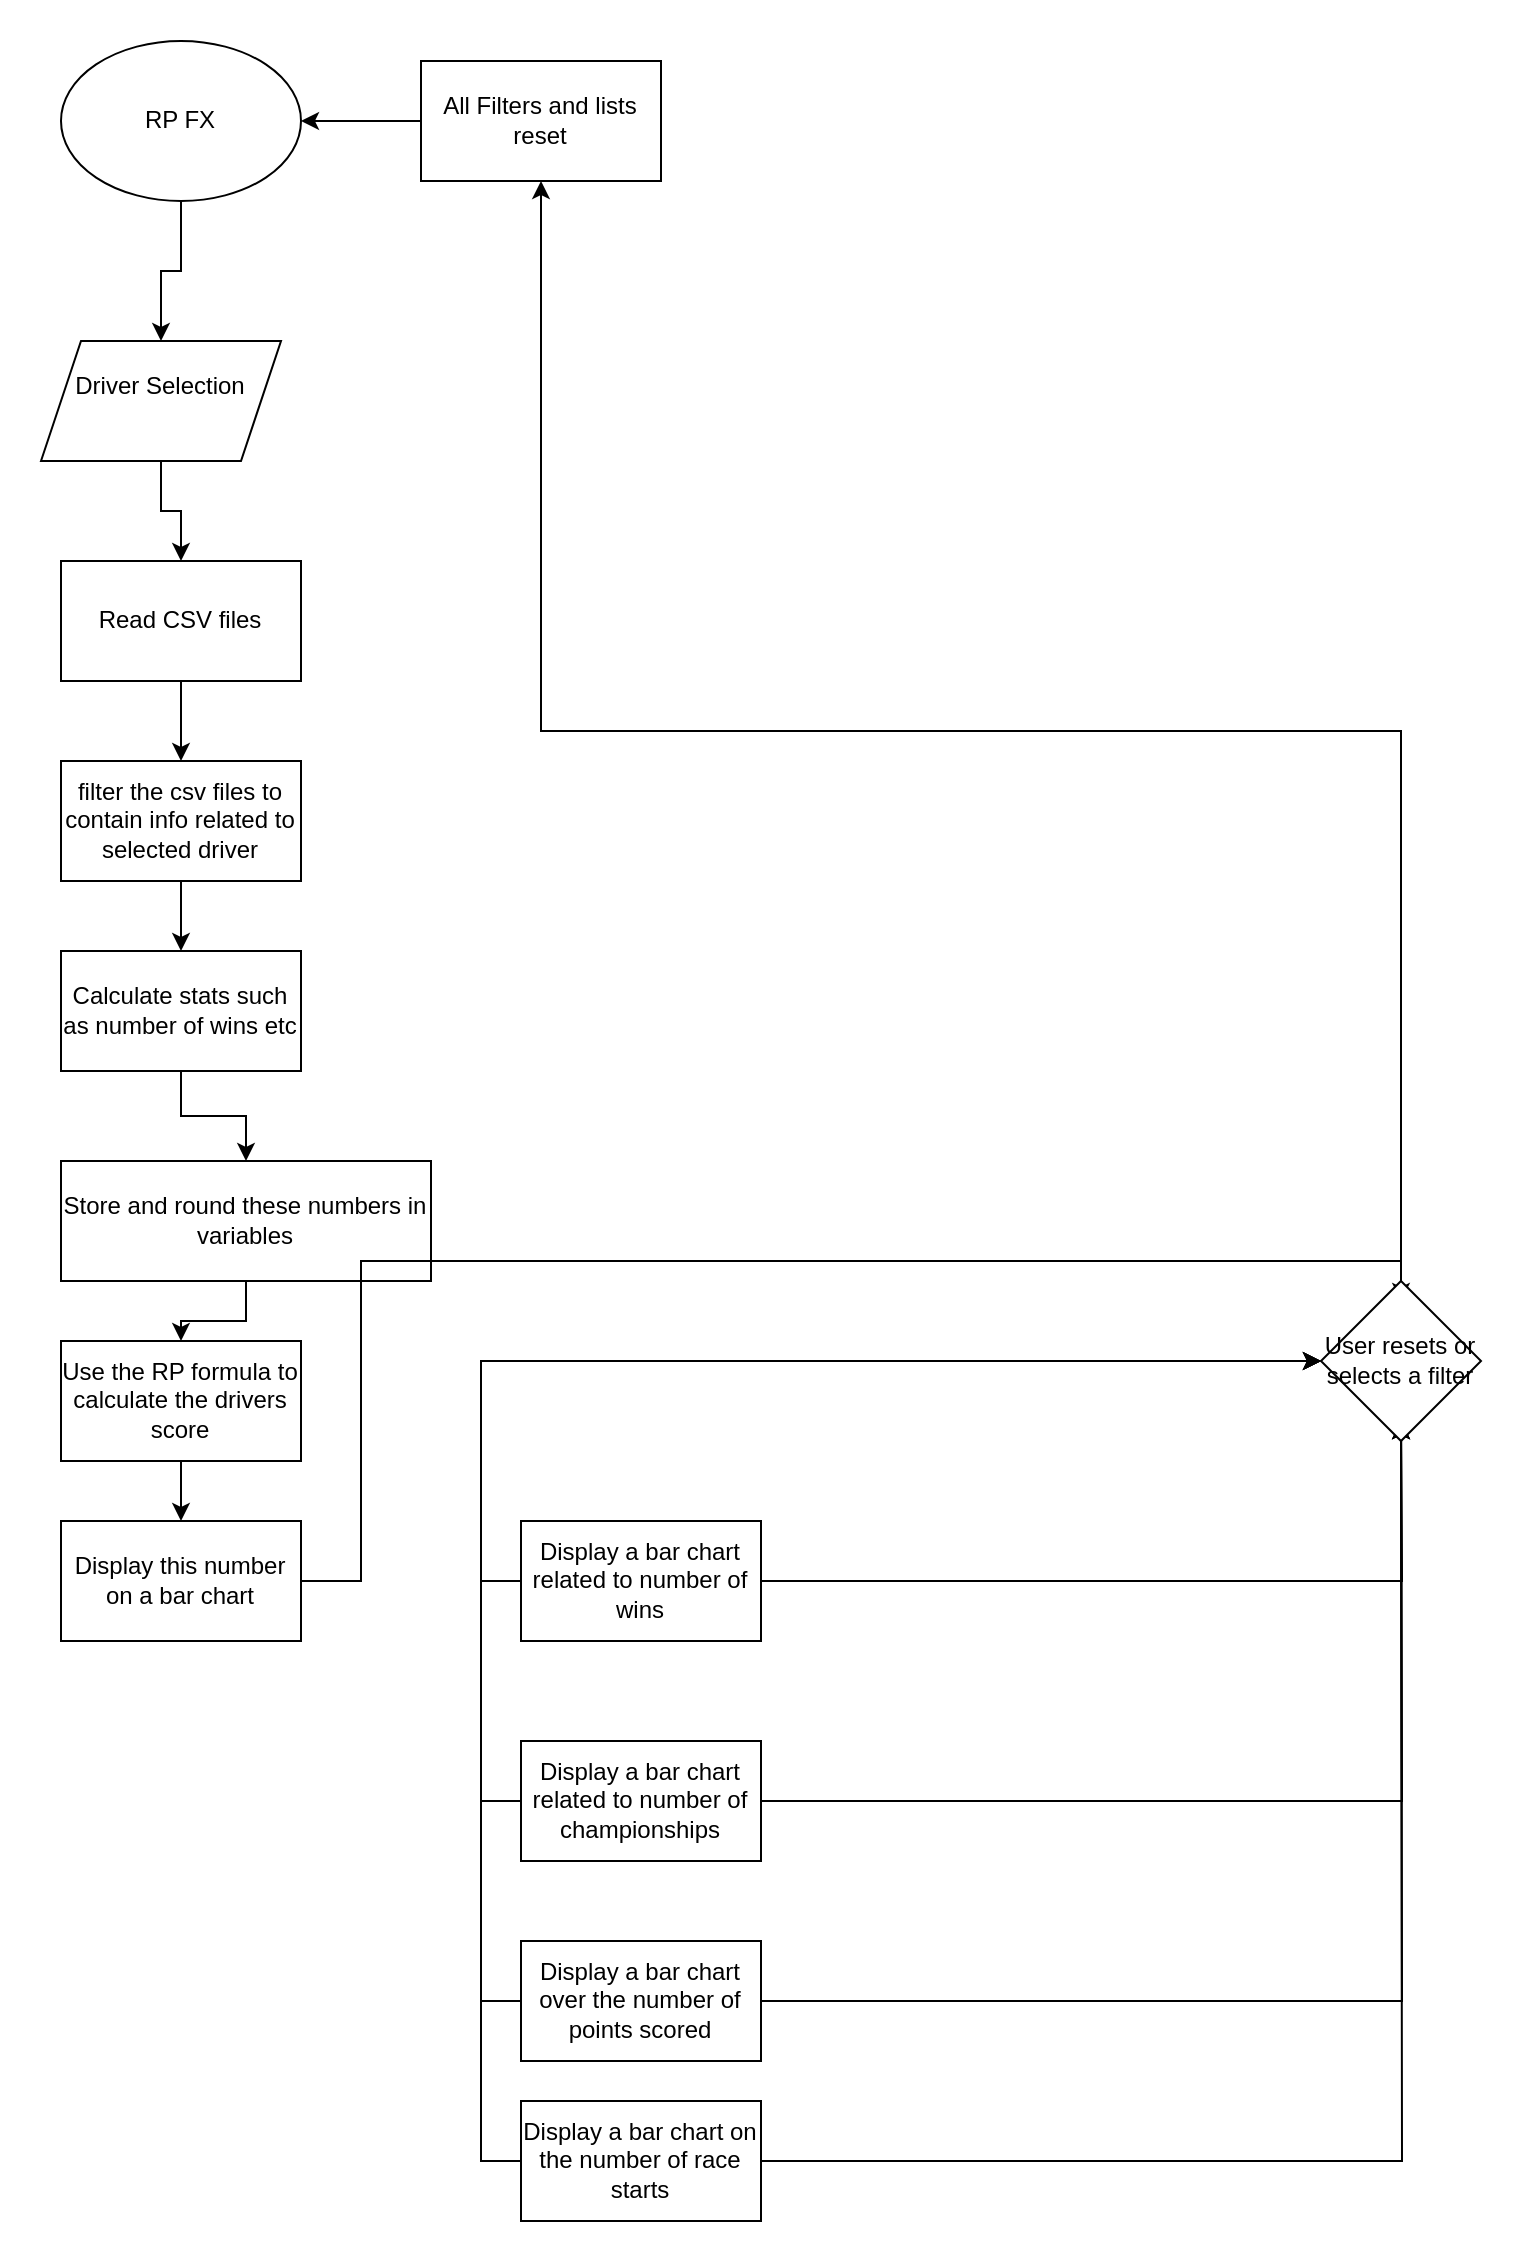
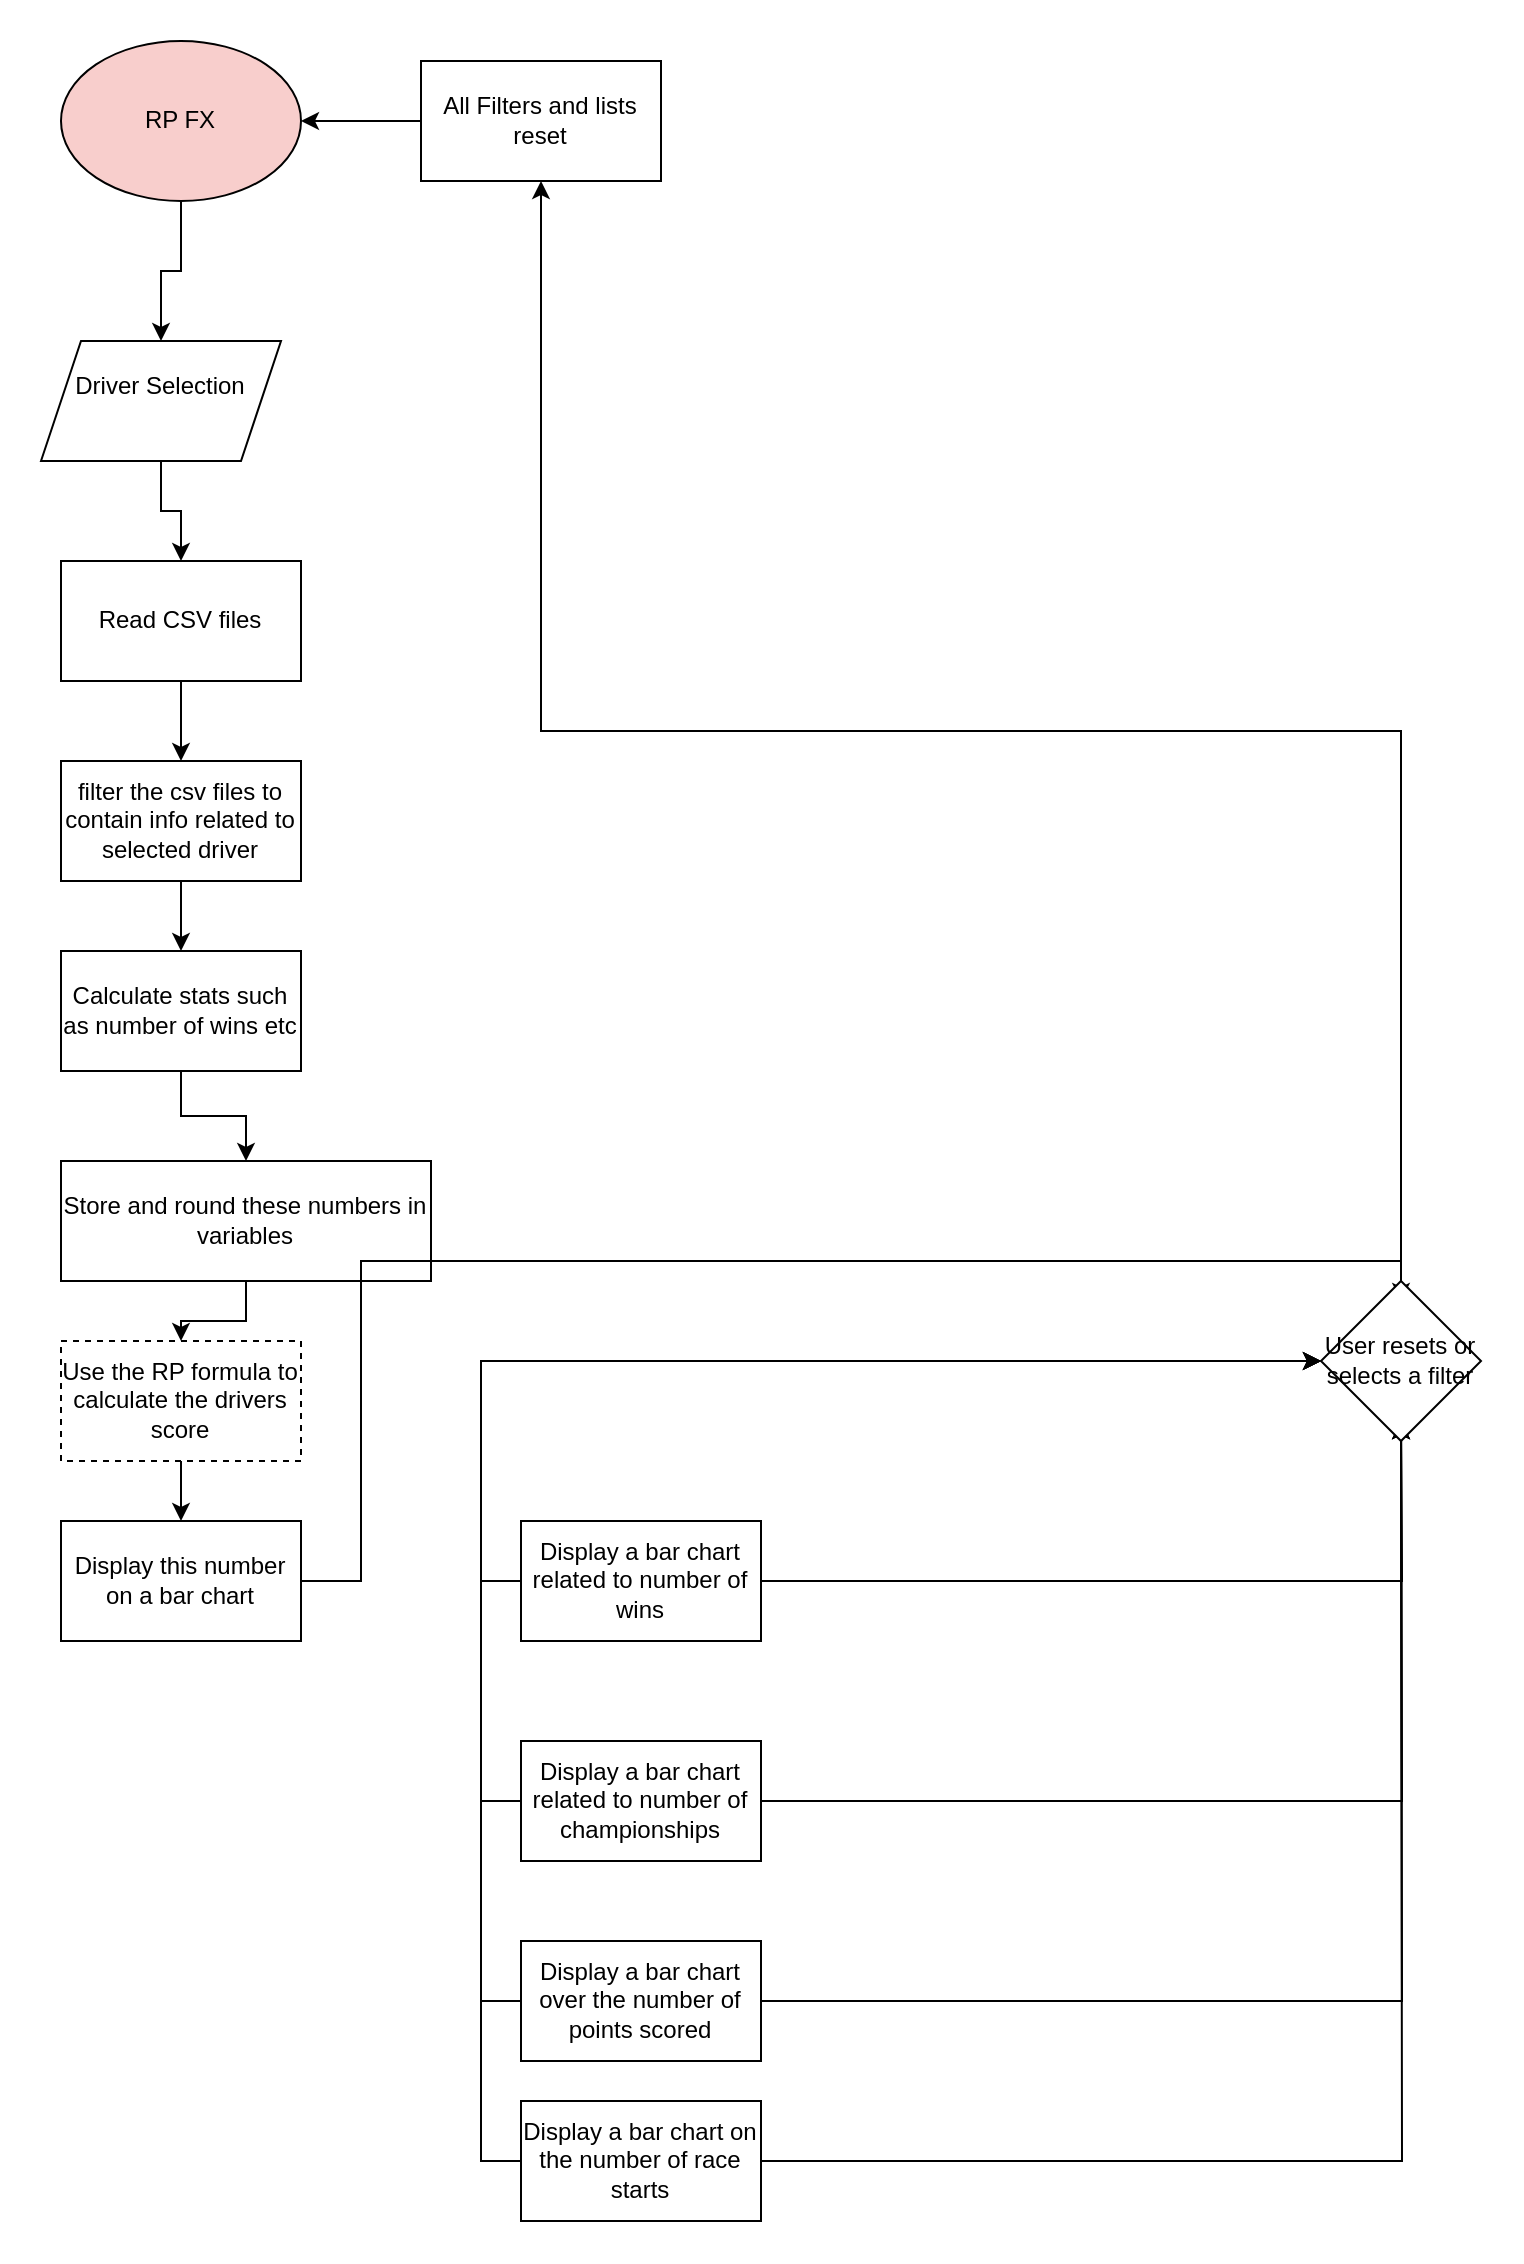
node "RP FX": fillcolor #ffffff -> #f8cecc
node "Use the RP formula to calculate the drivers score": style solid -> dashed
